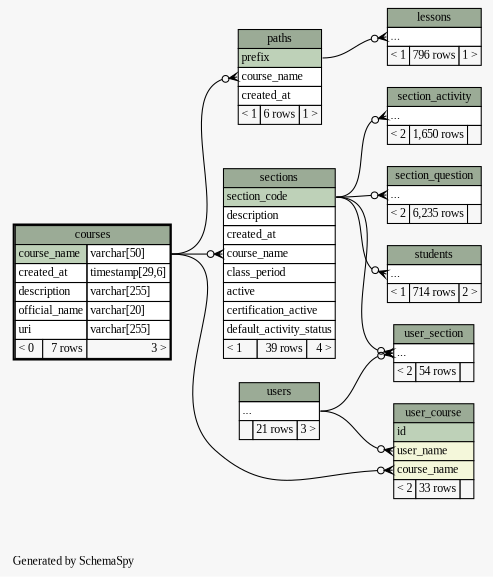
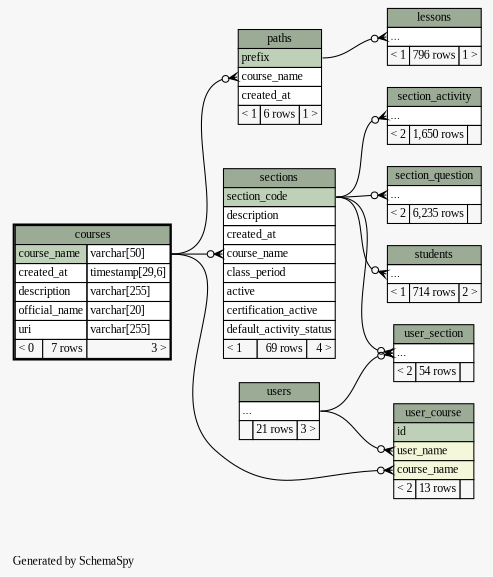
node "sections": text "39 rows" -> "69 rows"
node "user_course": text "33 rows" -> "13 rows"
